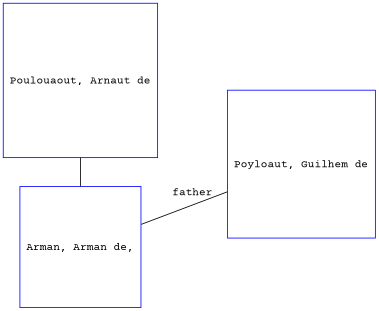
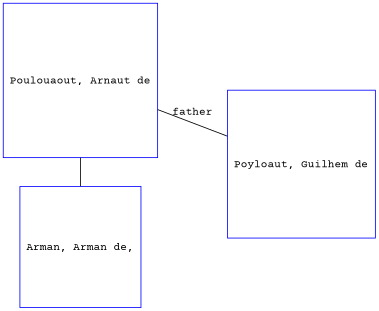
edge "Poyloaut, Guilhem de" -- "Arman, Arman de,": now "Poyloaut, Guilhem de" -- "Poulouaout, Arnaut de"
